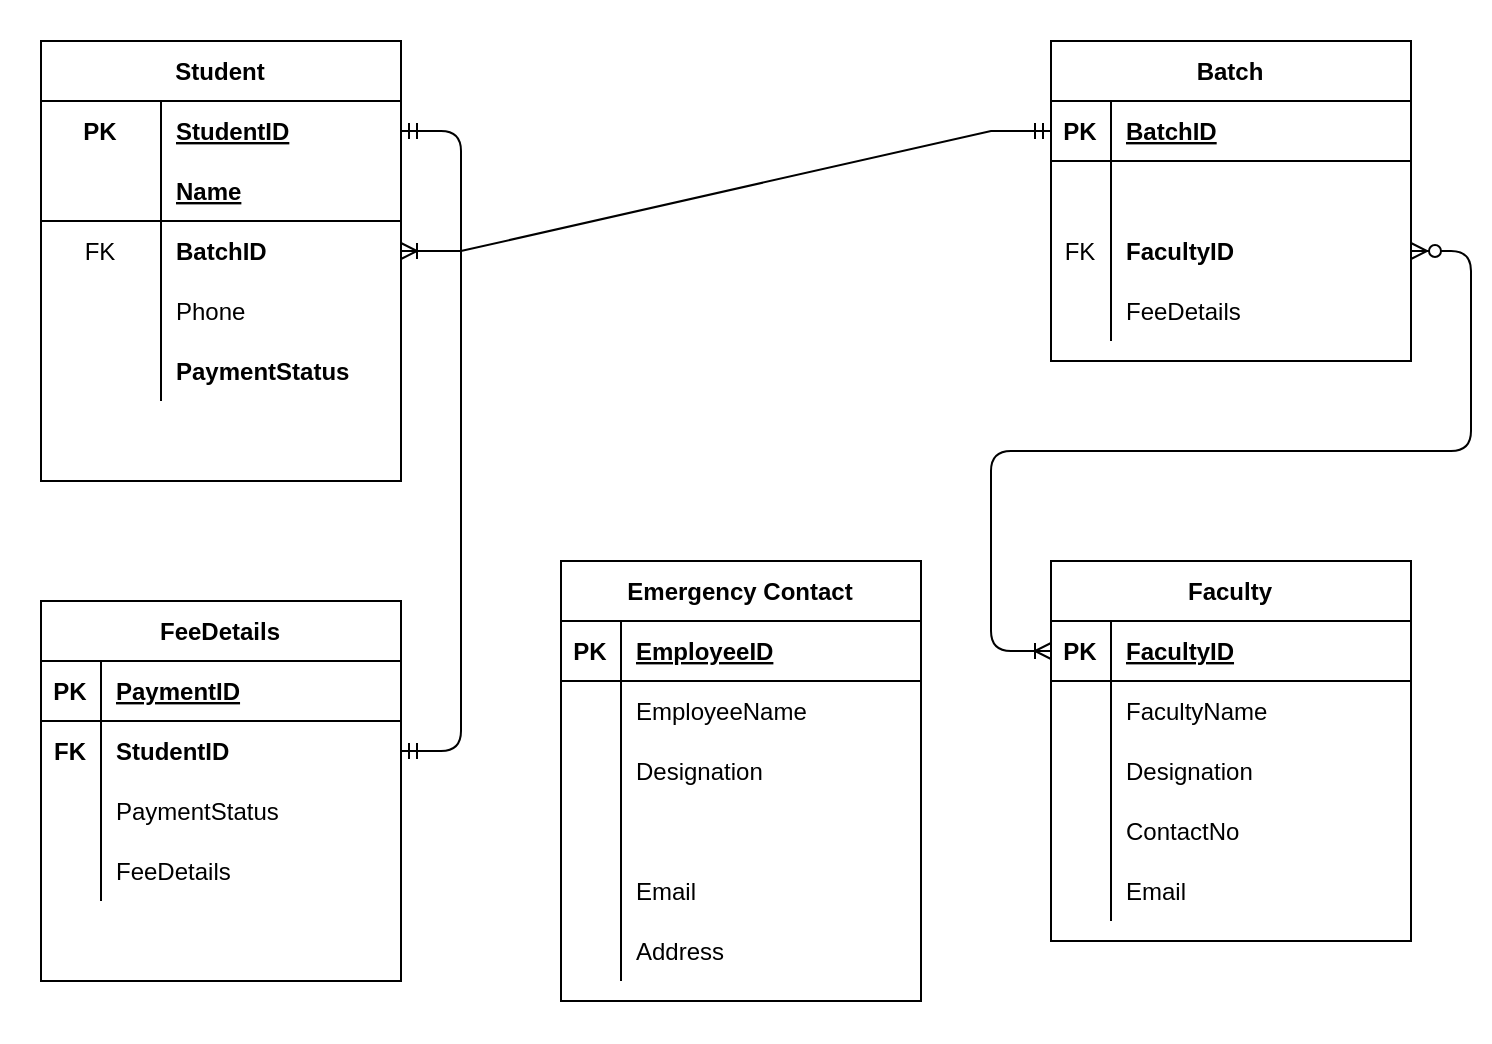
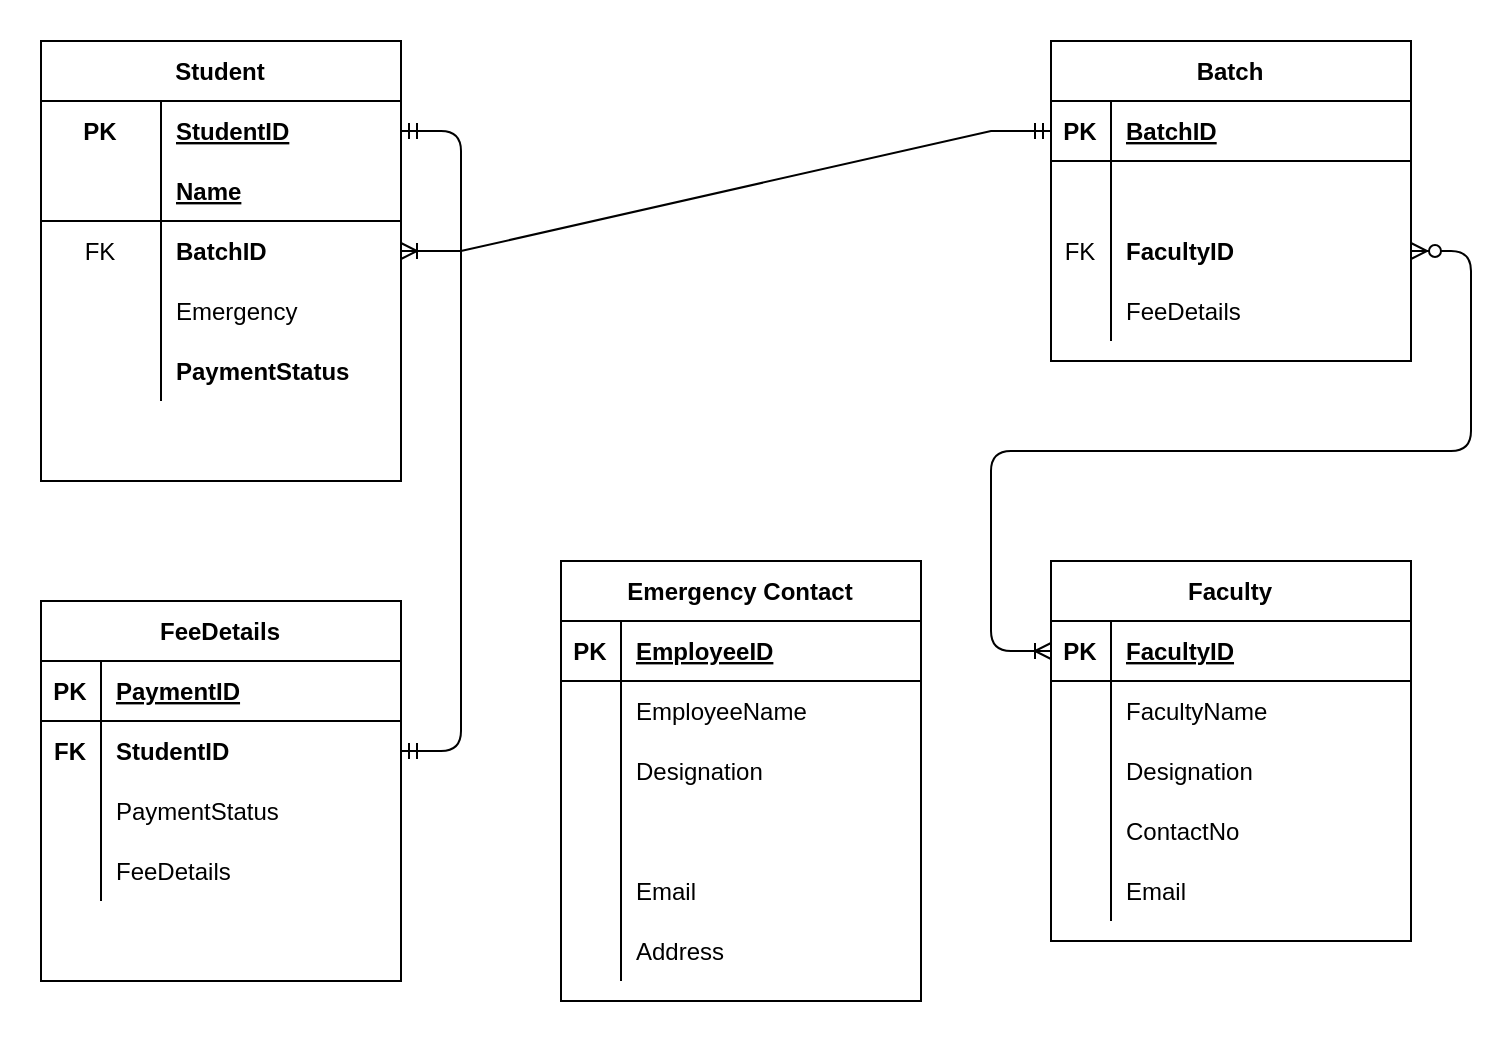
node "Phone": label "Phone" -> "Emergency"
